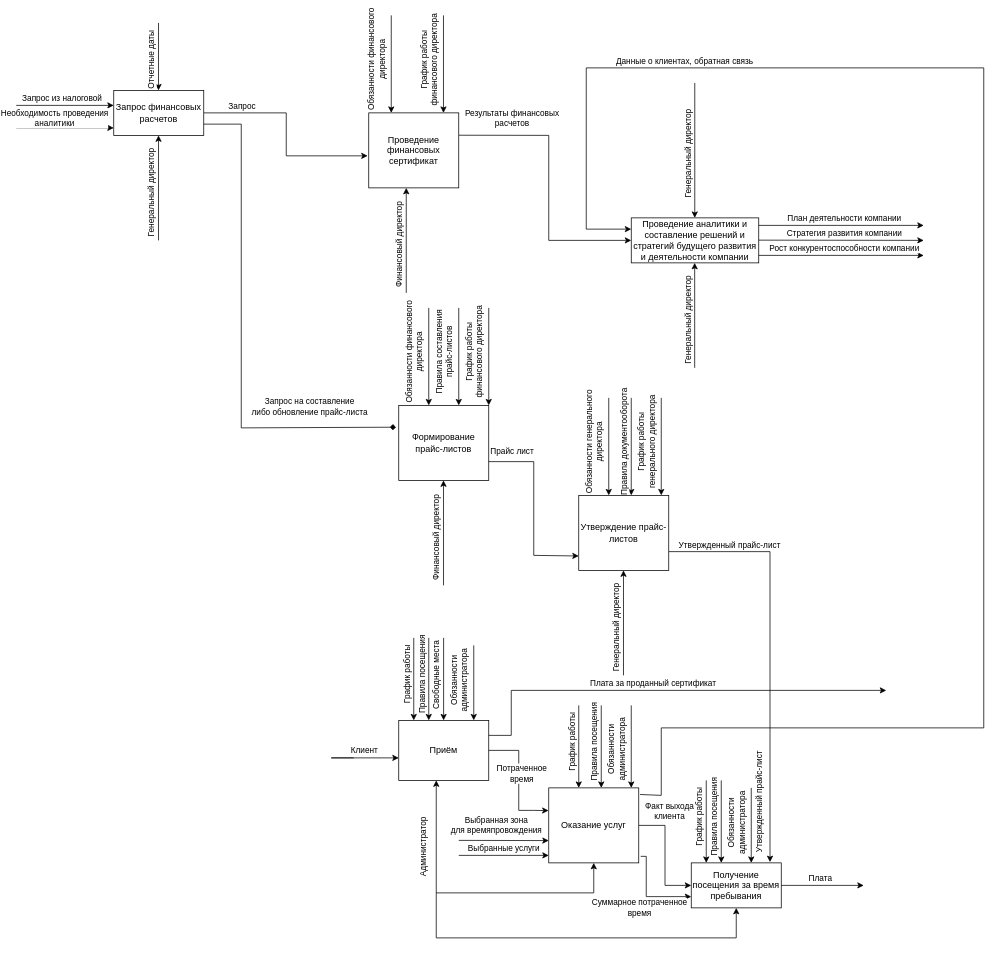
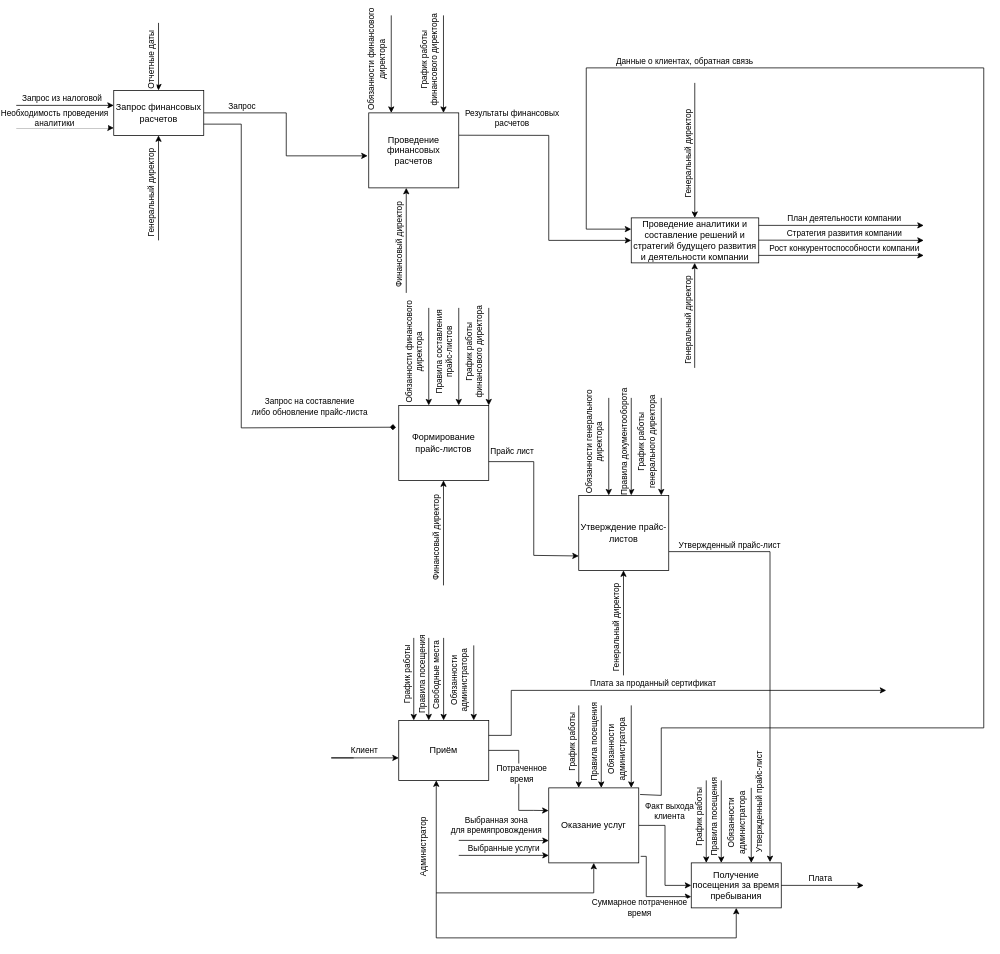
node "Проведение финансовых сертификат": label "Проведение финансовых сертификат" -> "Проведение финансовых расчетов"
